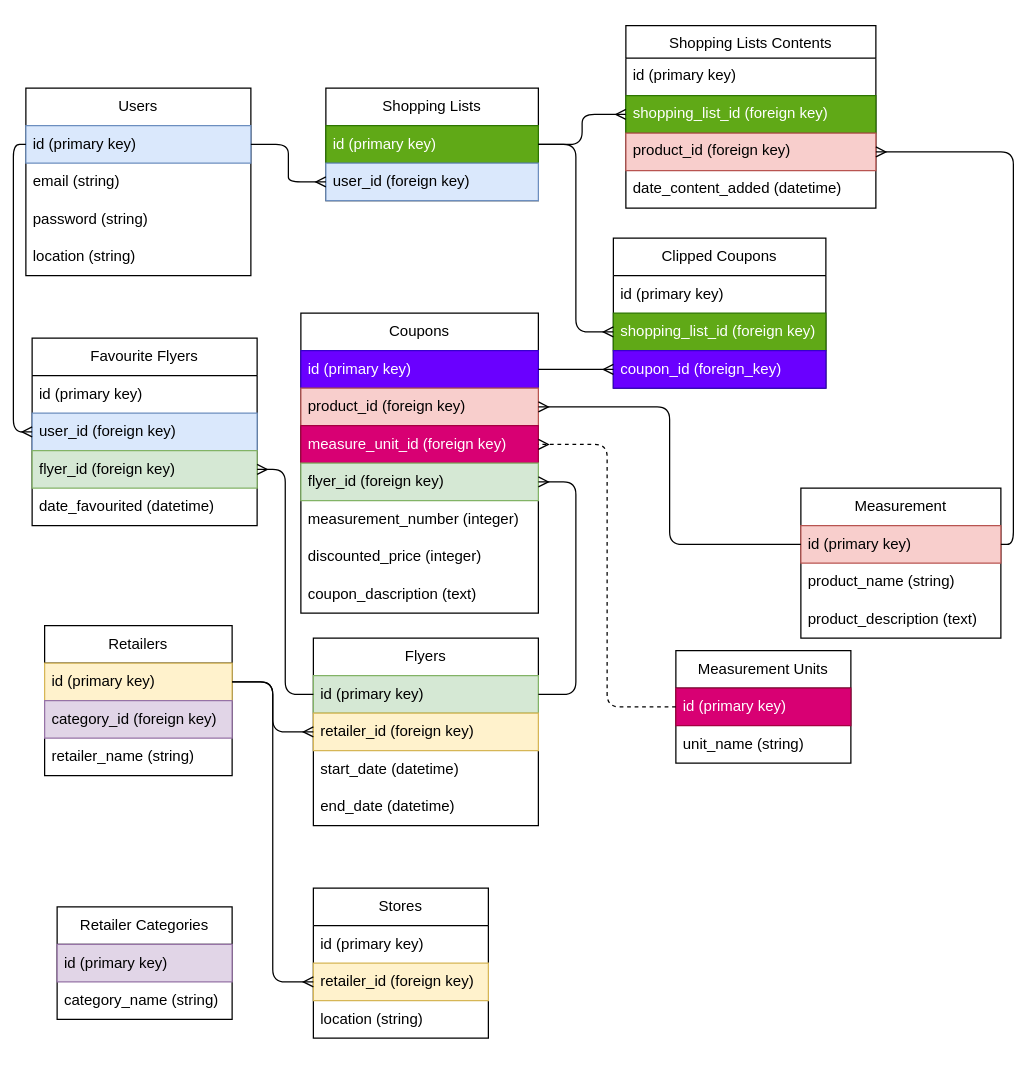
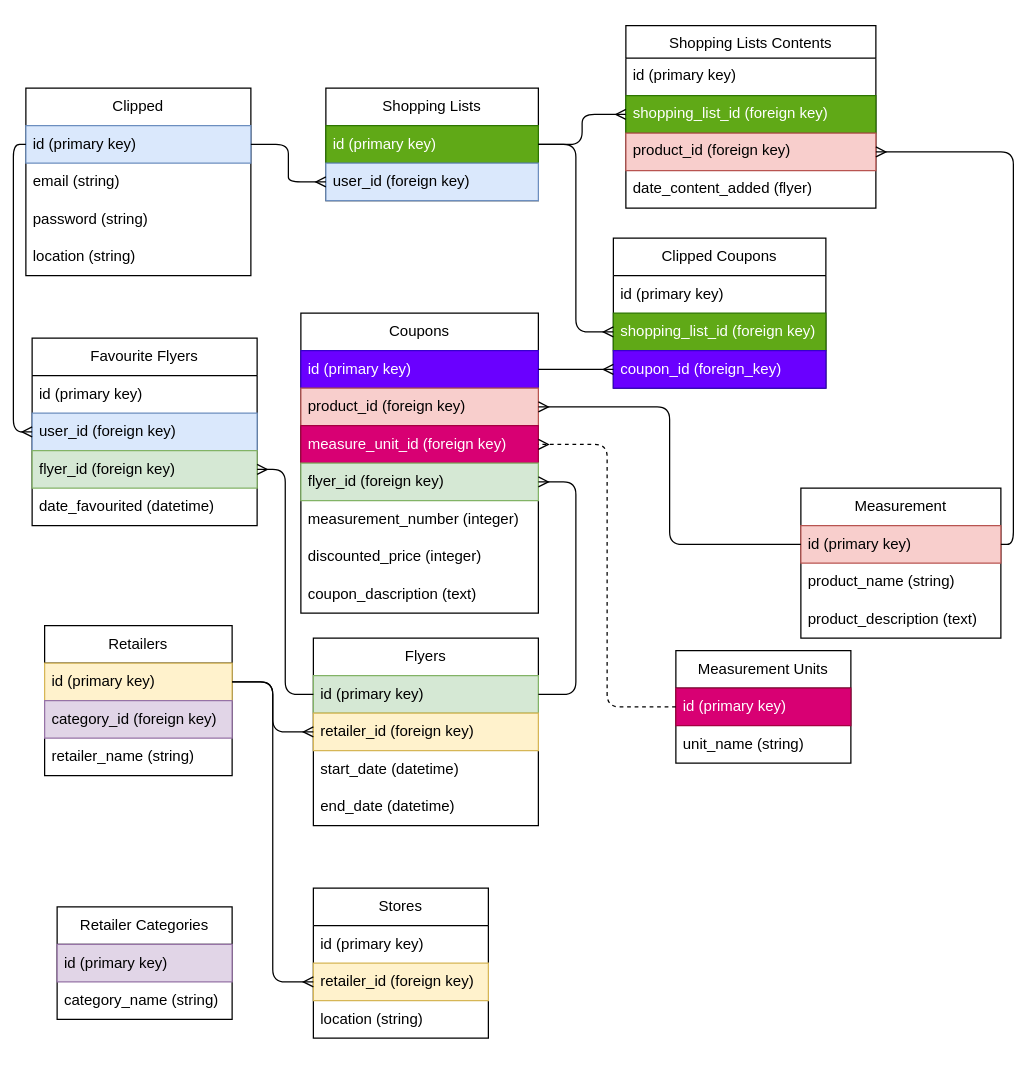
node "Users": label "Users" -> "Clipped"
node "date_content_added (datetime)": label "date_content_added (datetime)" -> "date_content_added (flyer)"
